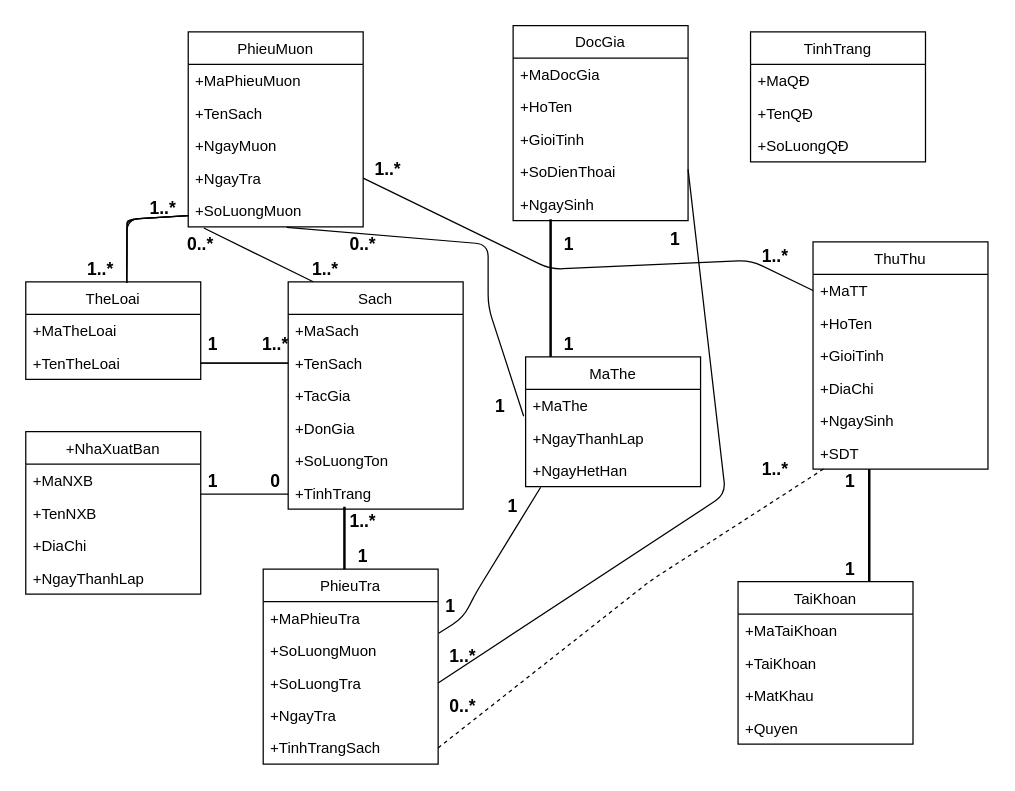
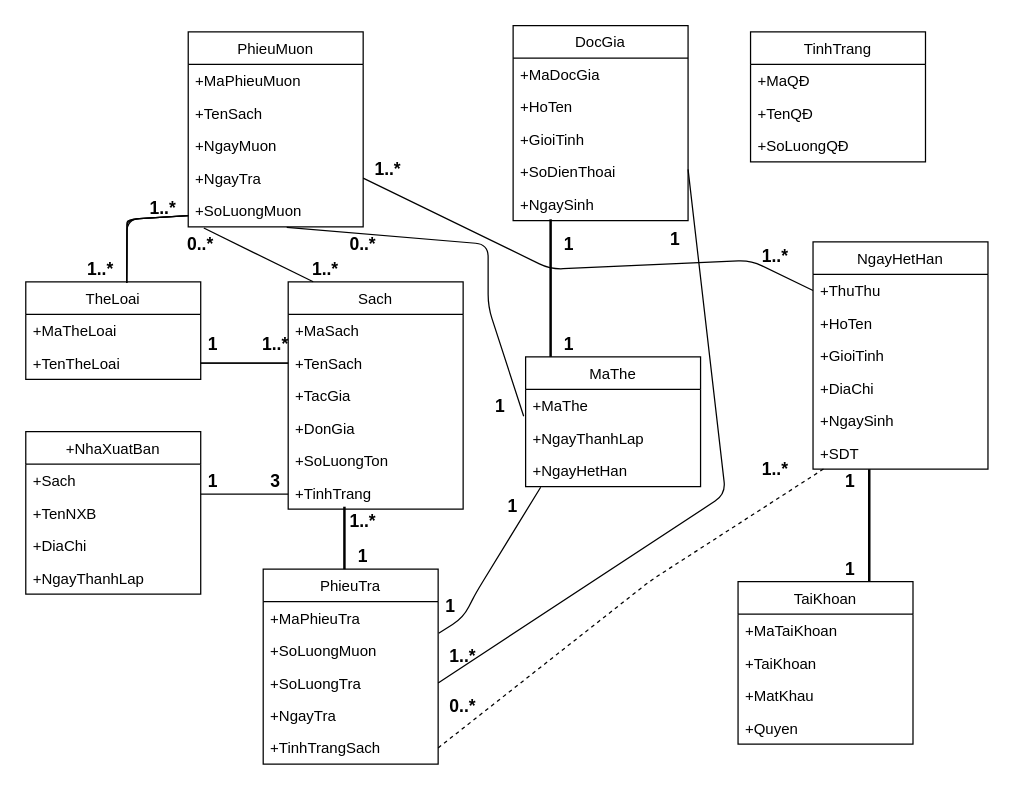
node "ThuThu": label "ThuThu" -> "NgayHetHan"
node "+MaTT": label "+MaTT" -> "+ThuThu"
node "+MaNXB": label "+MaNXB" -> "+Sach"
node "0": label "0" -> "3"
